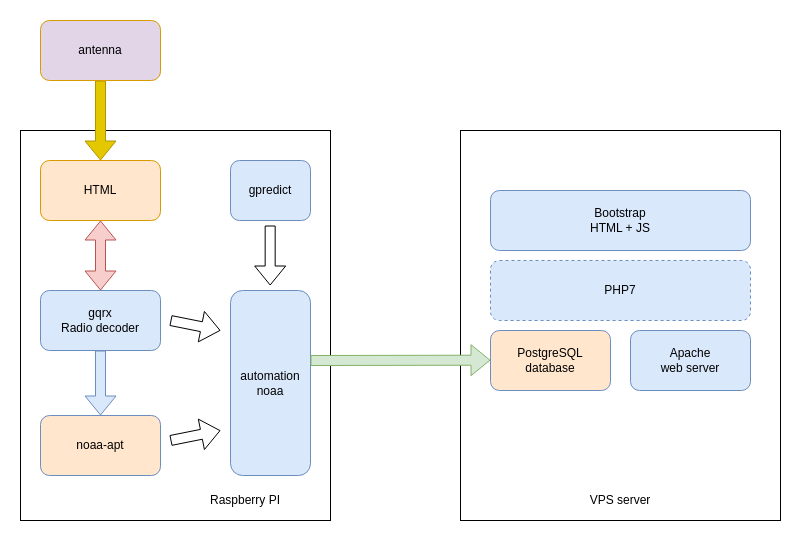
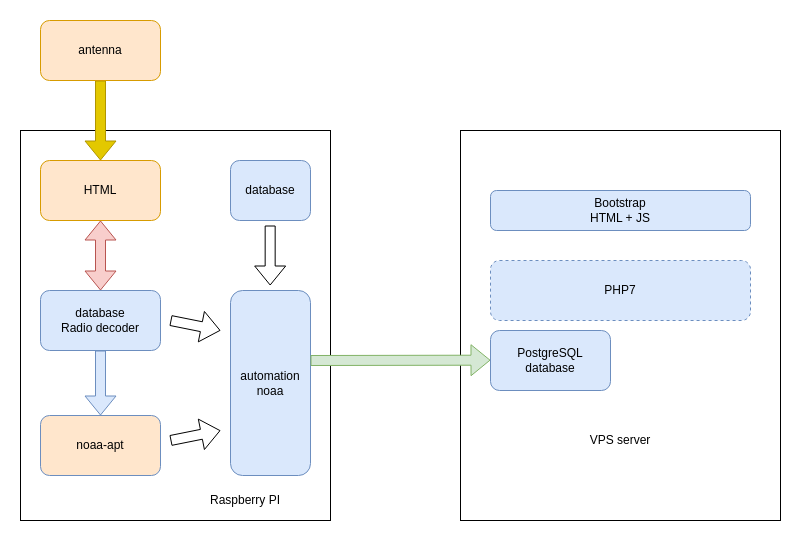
node "antenna": fillcolor #e1d5e7 -> #ffe6cc
node "gpredict": label "gpredict" -> "database"
node "Bootstrap HTML + JS": size 260x60 -> 260x40
node "gqrx Radio decoder": label "gqrx Radio decoder" -> "database Radio decoder"
node "PostgreSQL database": fillcolor #ffe6cc -> #dae8fc
node "Apache web server": removed
node "VPS server": moved (621, 501) -> (621, 441)
